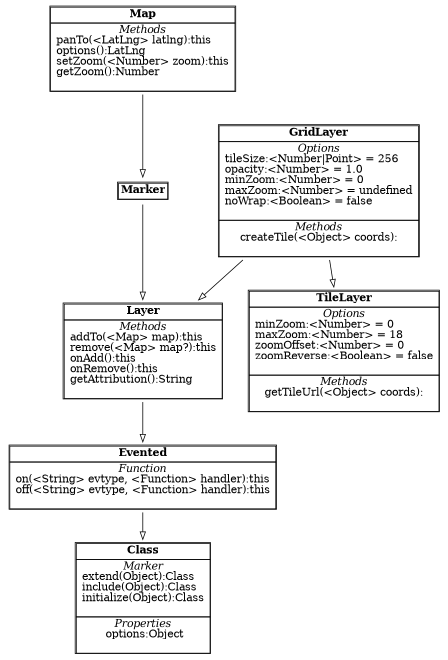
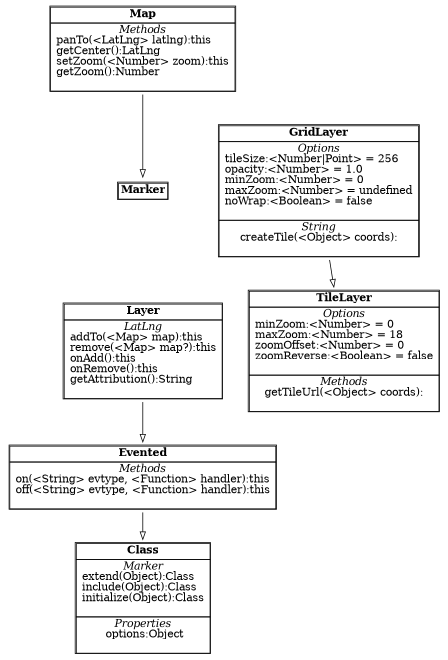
node "Map": text "options():LatLng" -> "getCenter():LatLng"
node "GridLayer": text "Methods" -> "String"
edge "Marker" -> "Layer": removed
edge "GridLayer" -> "Layer": removed
node "Layer": text "Methods" -> "LatLng"
node "Evented": text "Function" -> "Methods"
